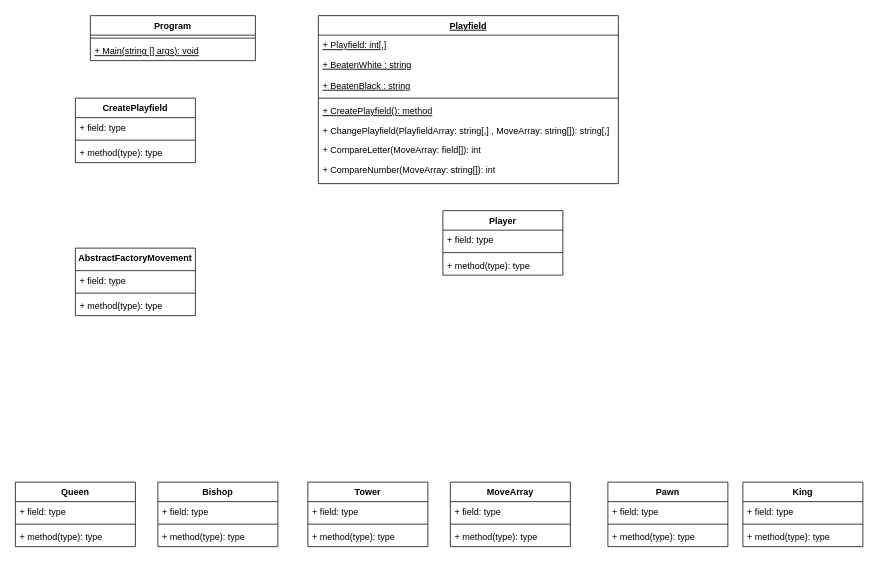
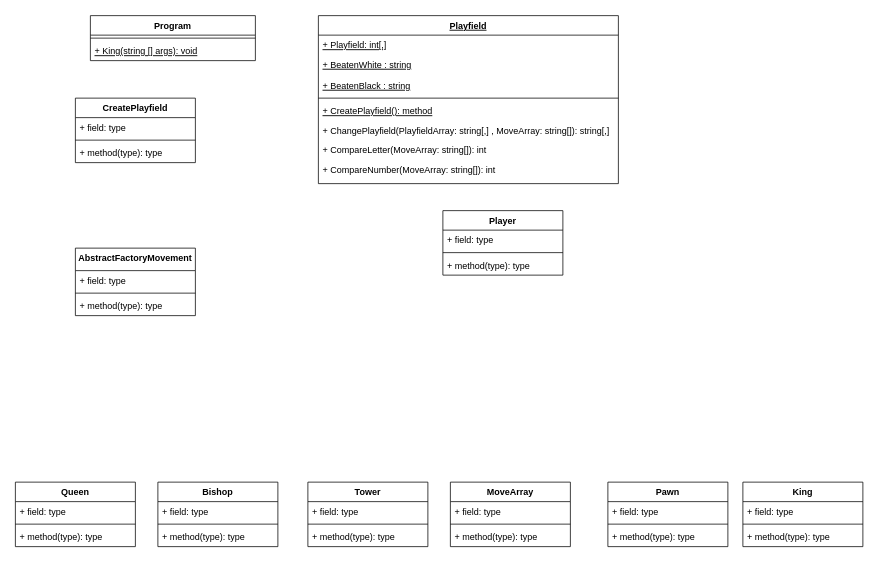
node "+ Main(string [] args): void": label "+ Main(string [] args): void" -> "+ King(string [] args): void"
node "+ CompareLetter(MoveArray: field[]): int": label "+ CompareLetter(MoveArray: field[]): int" -> "+ CompareLetter(MoveArray: string[]): int"
